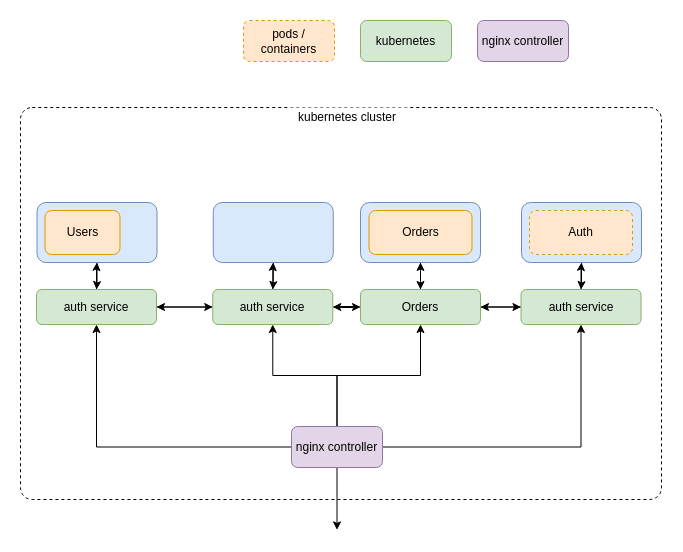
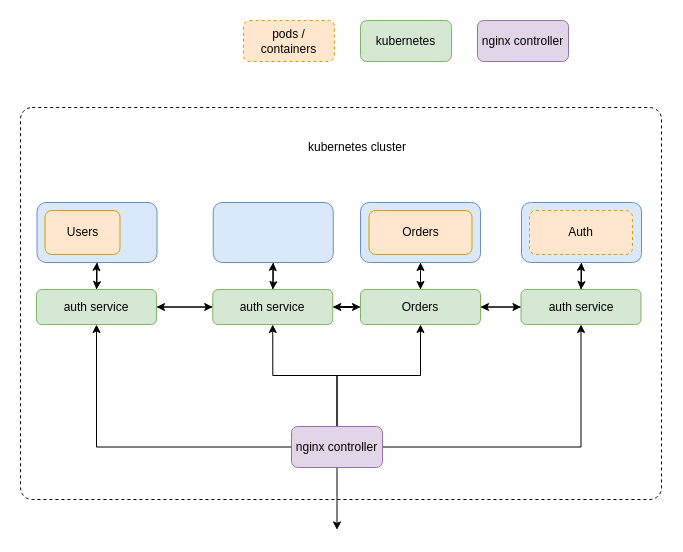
node "kubernetes cluster": moved (348, 118) -> (358, 148)
